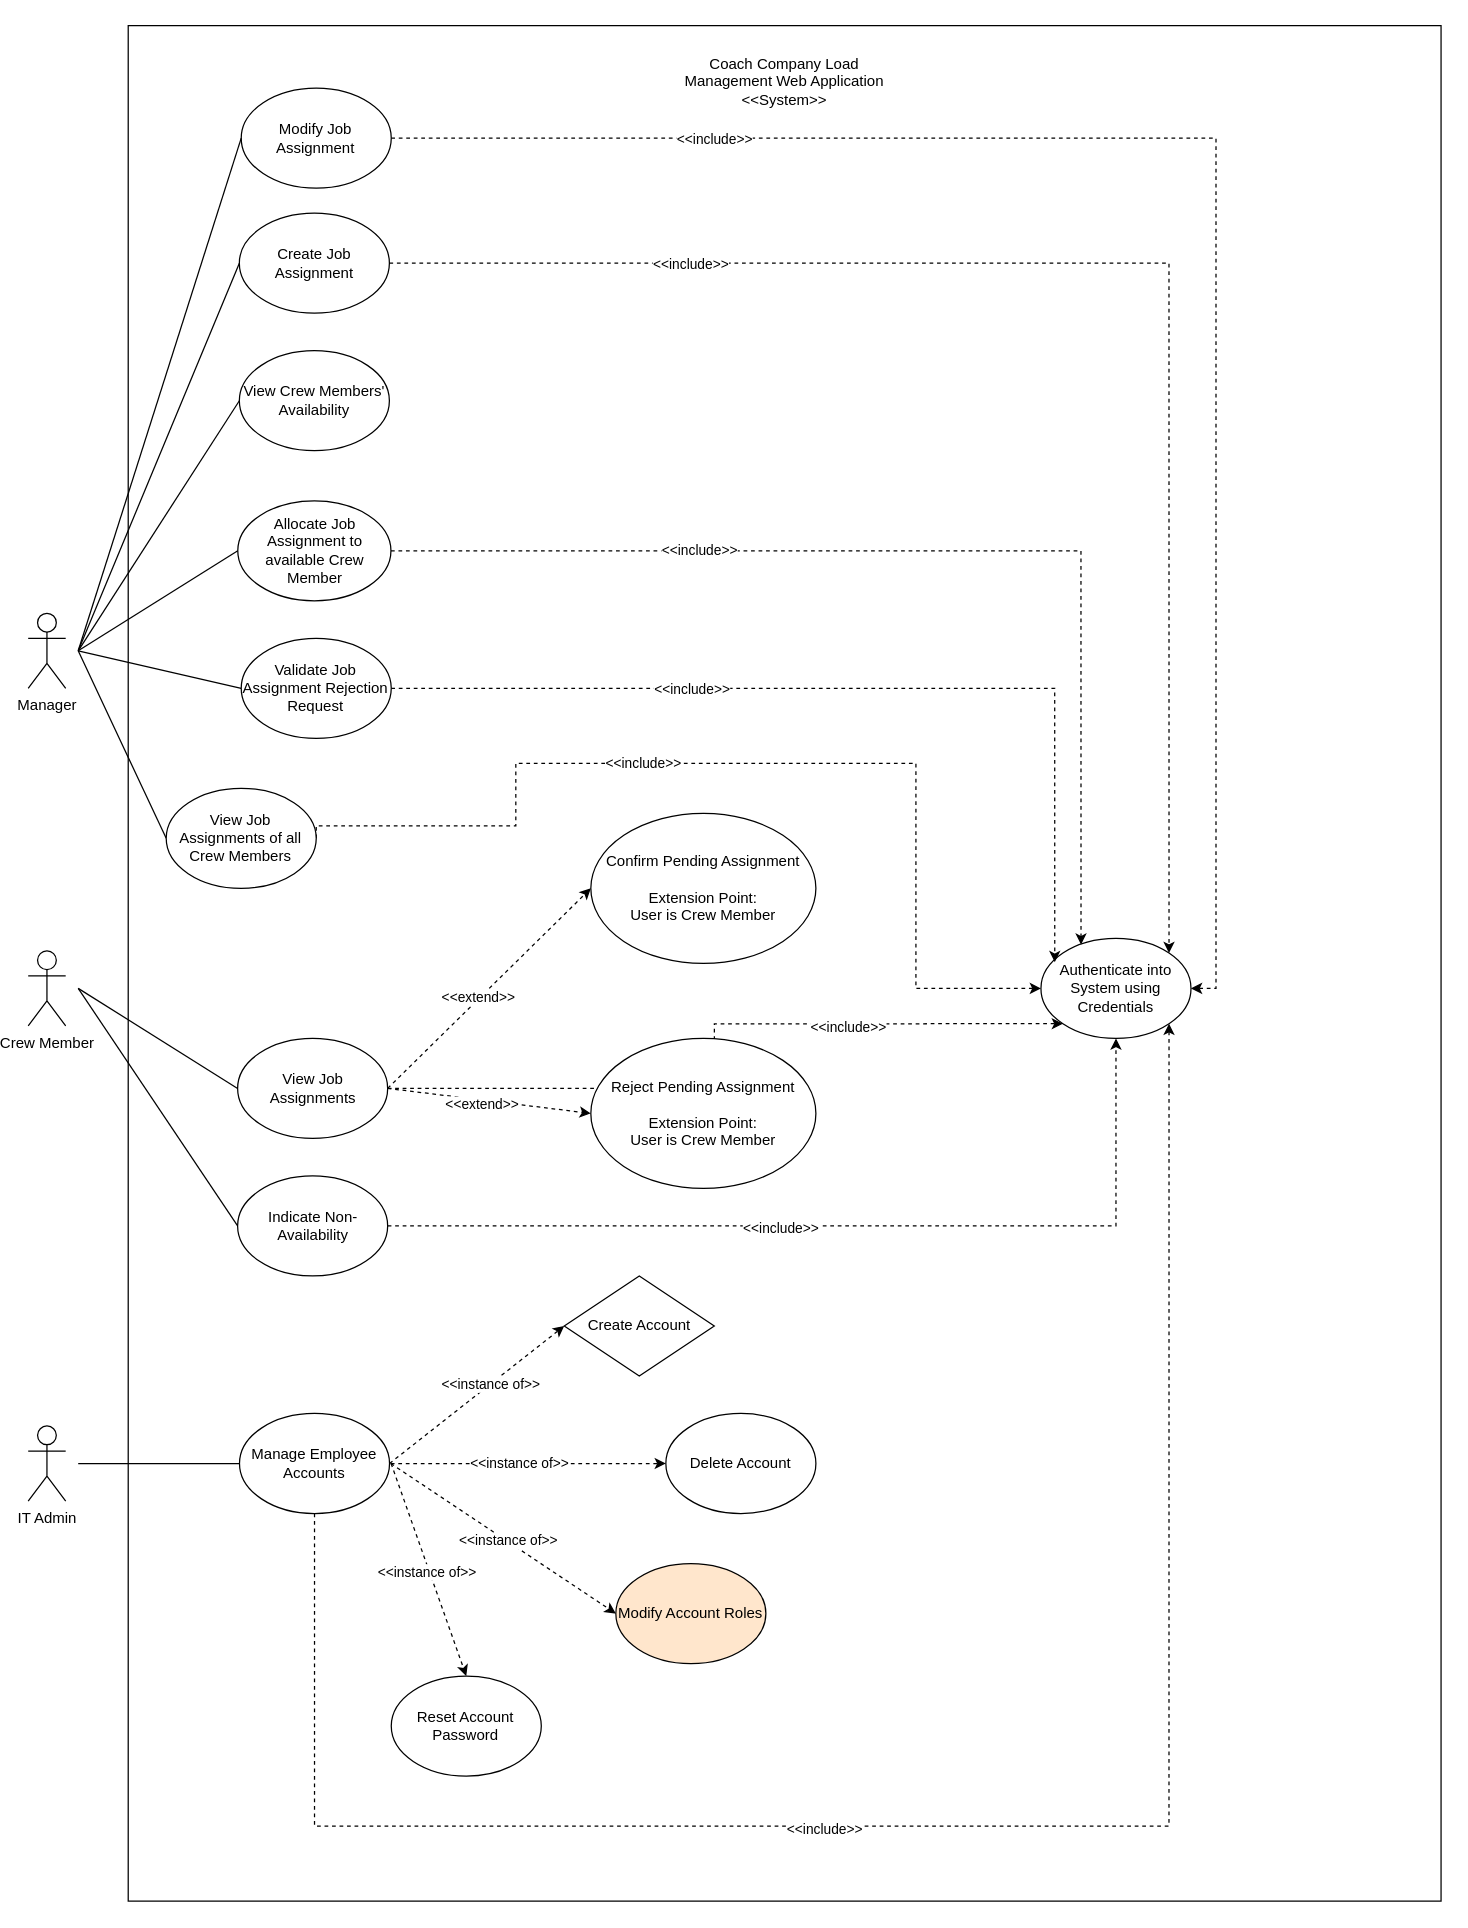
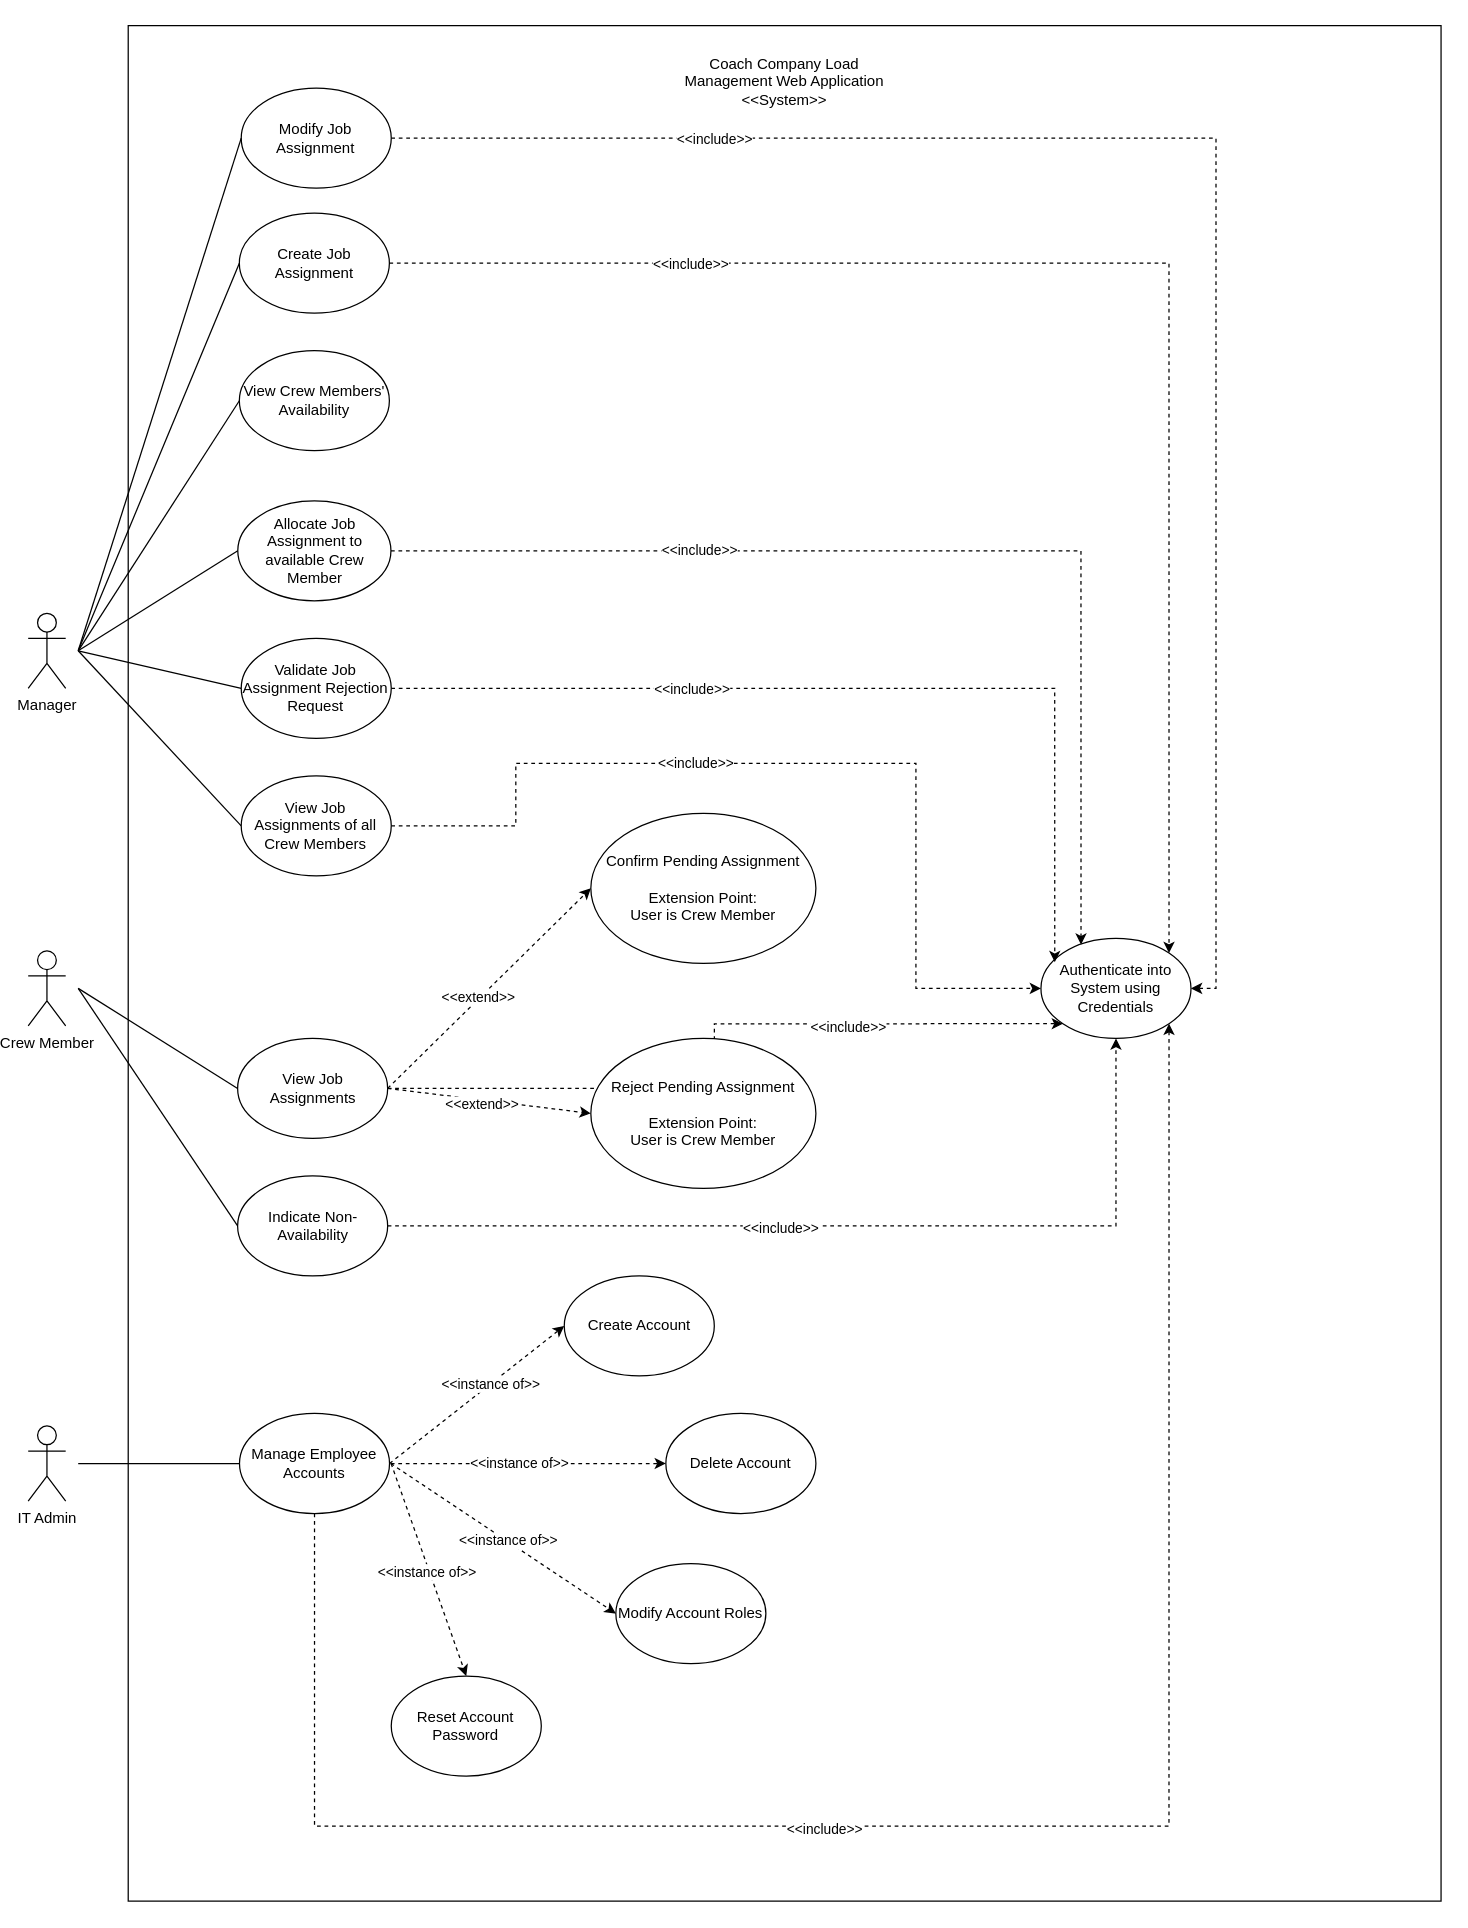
node "View Job Assignments of all Crew Members": moved (241, 838) -> (316, 826)
node "Create Account": shape diamond -> ellipse
node "Modify Account Roles": fillcolor #ffe6cc -> #ffffff
